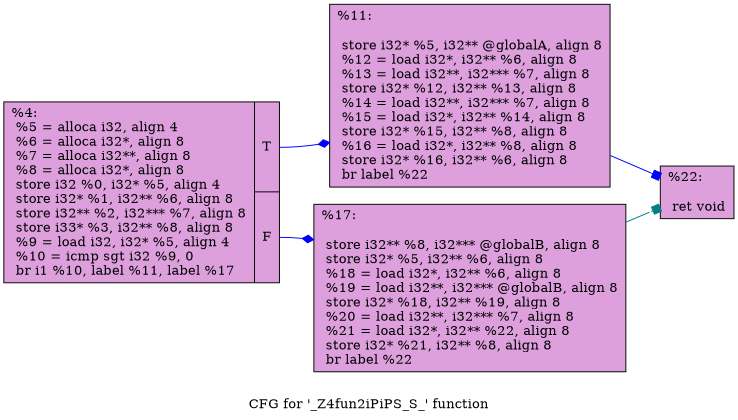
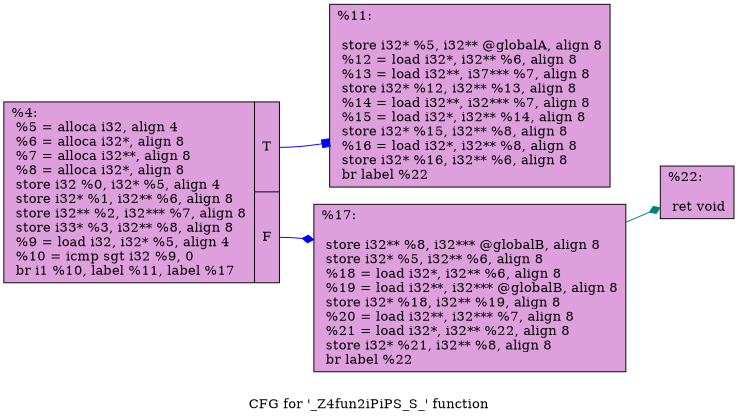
node "%11:": text "%13 = load i32**, i32*** %7, align 8" -> "%13 = load i32**, i37*** %7, align 8"
edge "%4:" -> "%11:": arrowhead diamond -> box
edge "%11:" -> "%22:": removed
edge "%17:" -> "%22:": arrowhead box -> diamond
